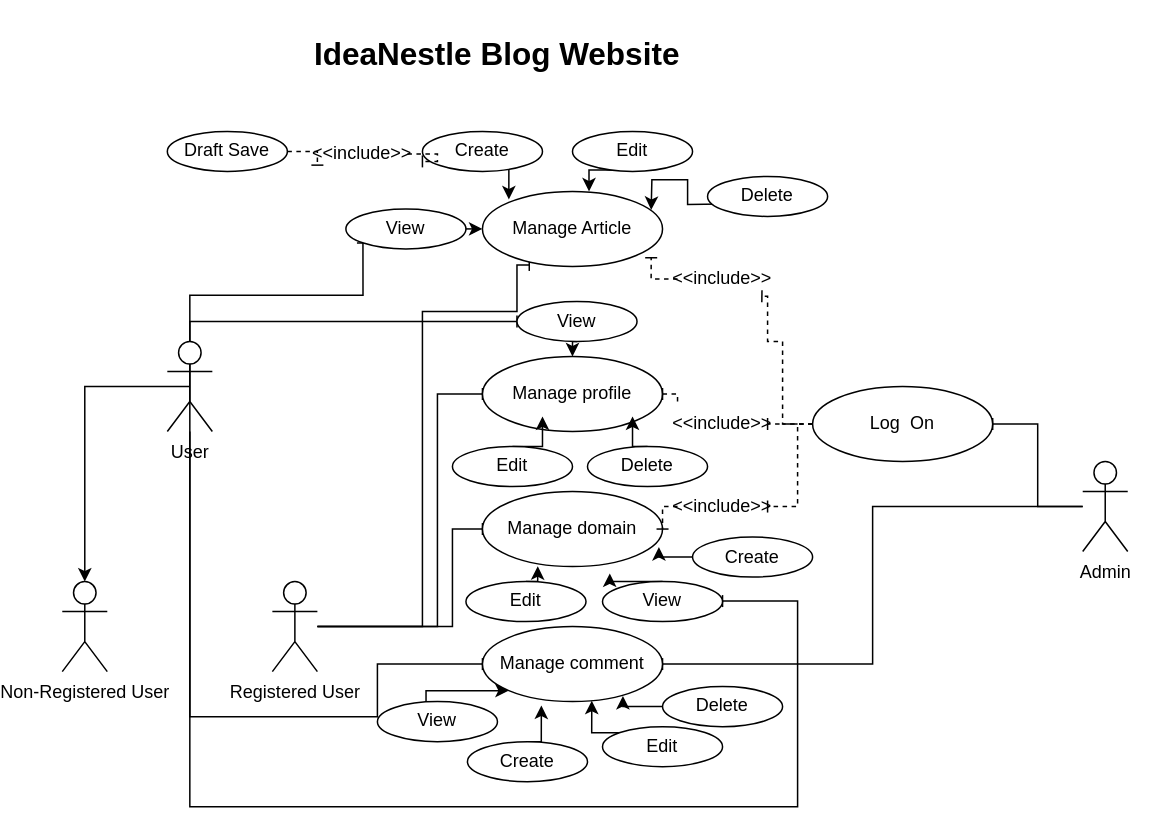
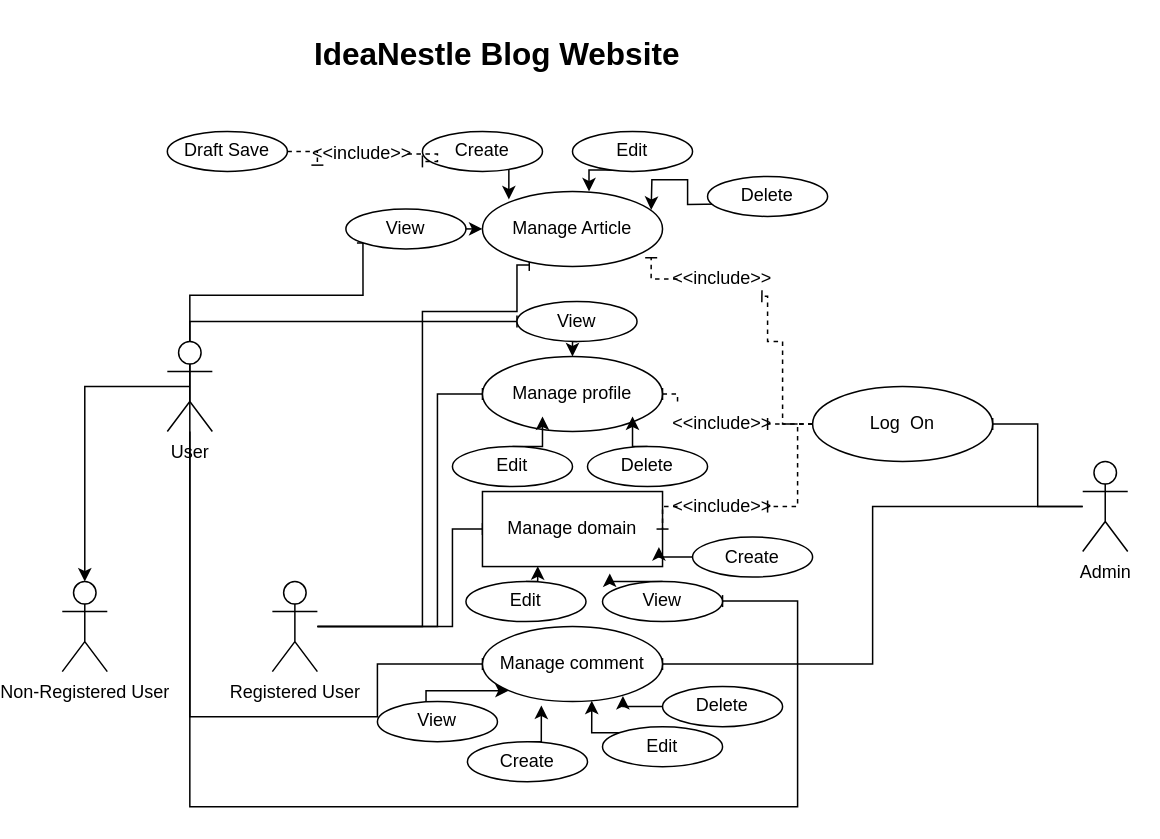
node "Manage domain": shape ellipse -> rectangle
